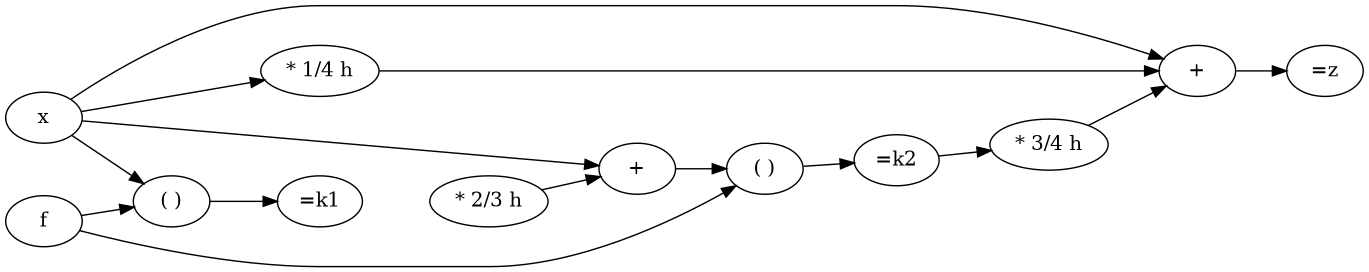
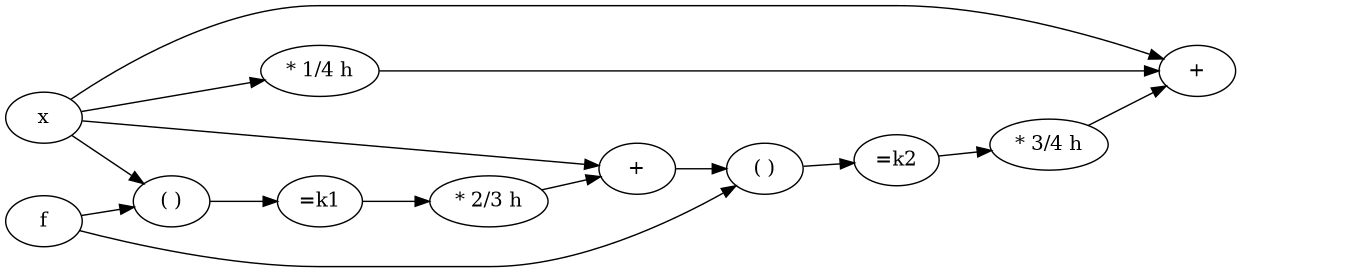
node "=z": removed
edge "=k1" -> "* 2/3 h": added
